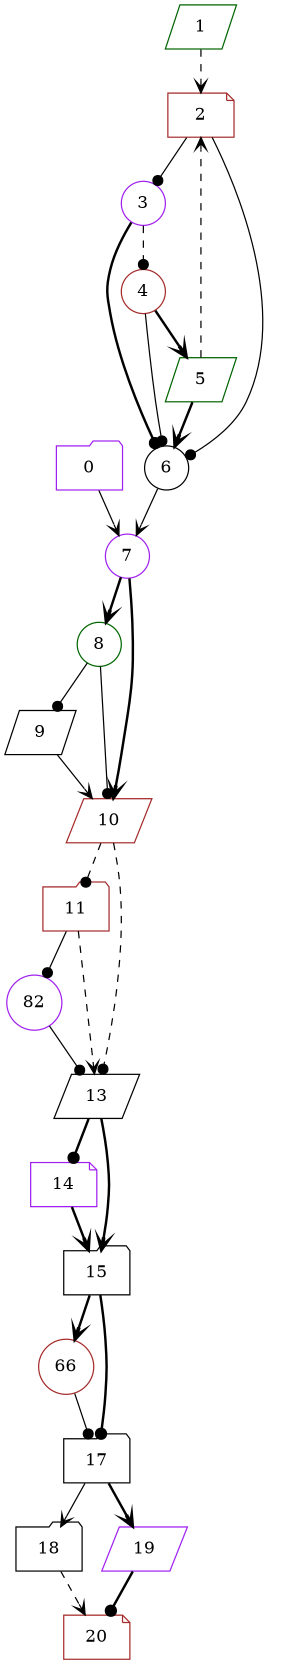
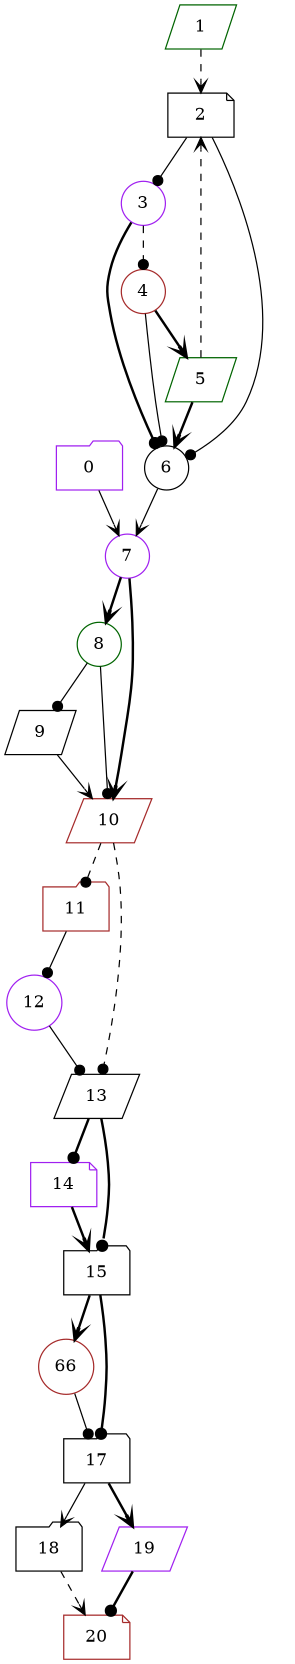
node "2": color brown -> black
edge "11" -> "13": removed
node "82": label "82" -> "12"
edge "13" -> "15": arrowhead vee -> dot
